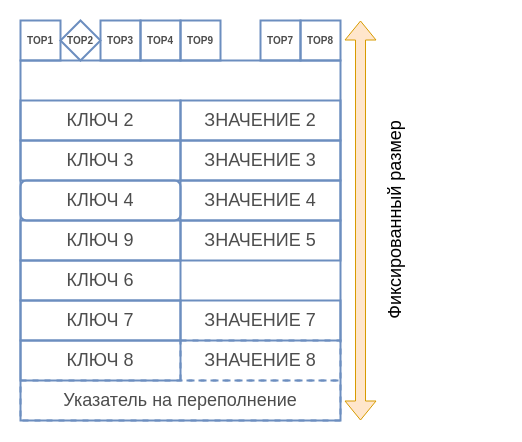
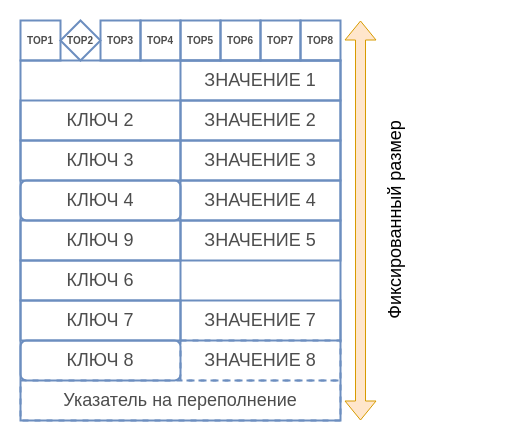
node "TOP9": label "TOP9" -> "TOP5"
node "TOP6": added
node "ЗНАЧЕНИЕ 1": added
node "КЛЮЧ 8": shape rectangle -> rounded rectangle
